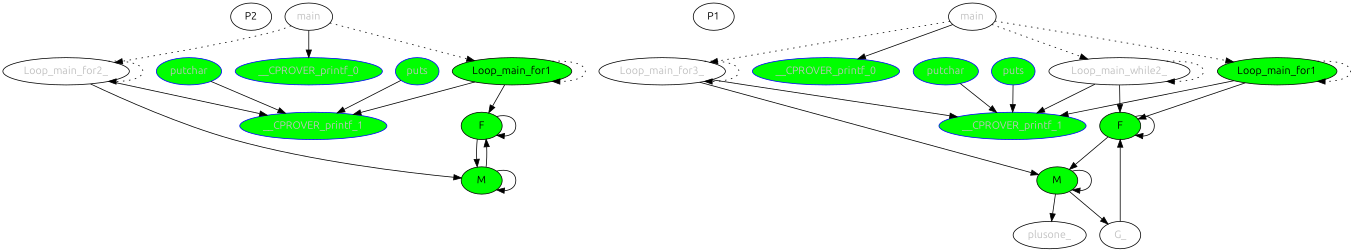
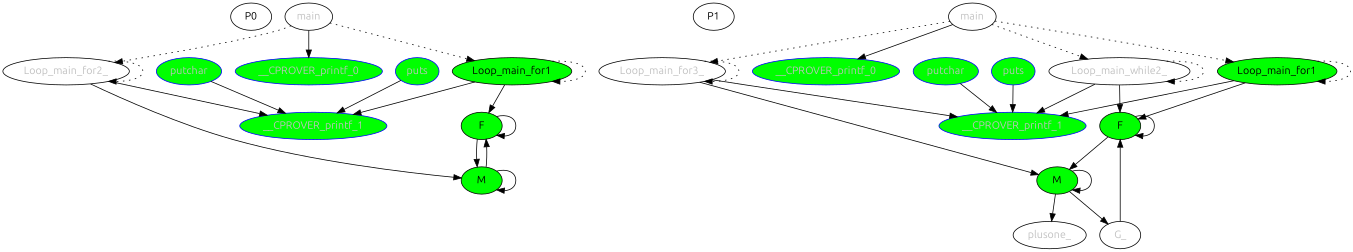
node "P2": label "P2" -> "P0"
